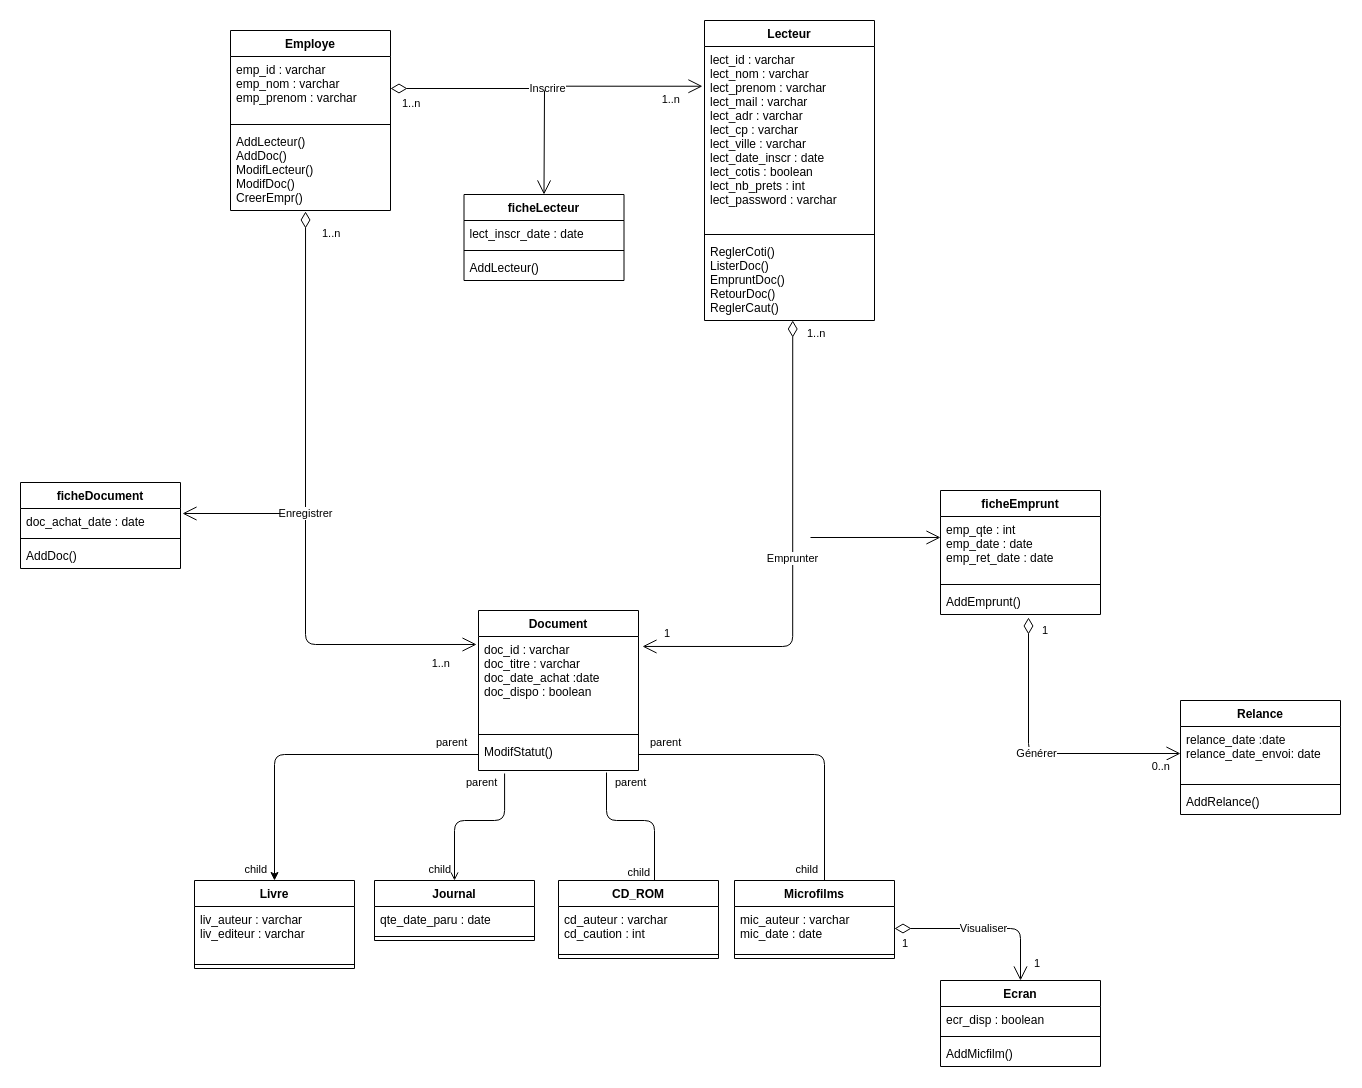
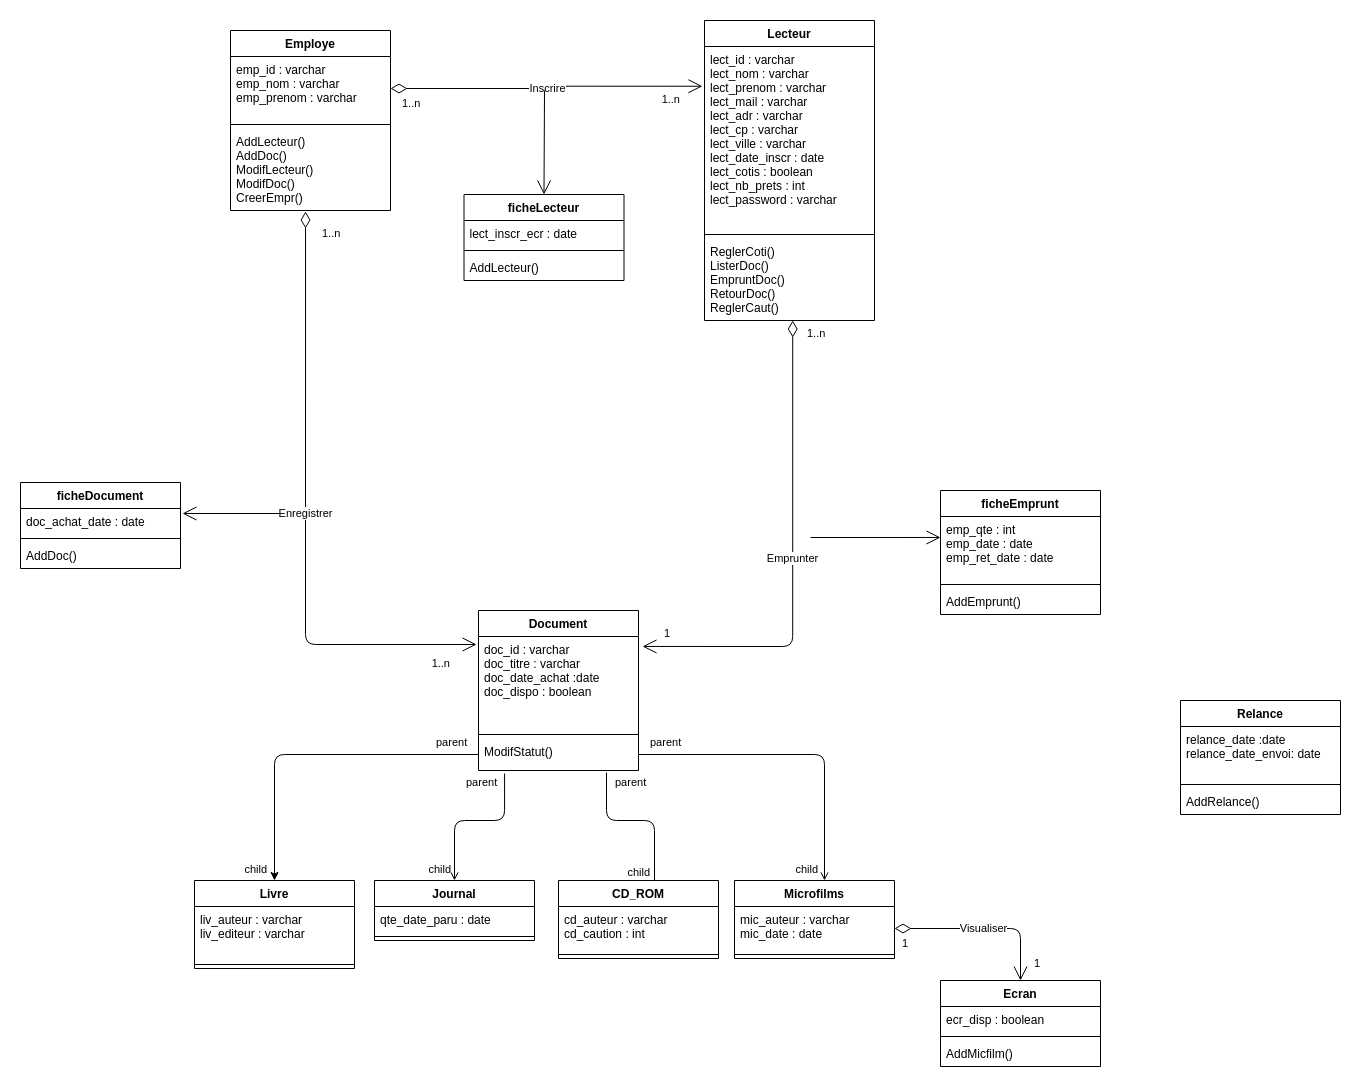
node "lect_inscr_date : date": label "lect_inscr_date : date" -> "lect_inscr_ecr : date"
edge "AddEmprunt()" -- "relance_date :date relance_date_envoi: date": removed, labels "1", "Générer", "0..n"
edge "ModifStatut()" -- "Microfilms": arrowhead none -> open
